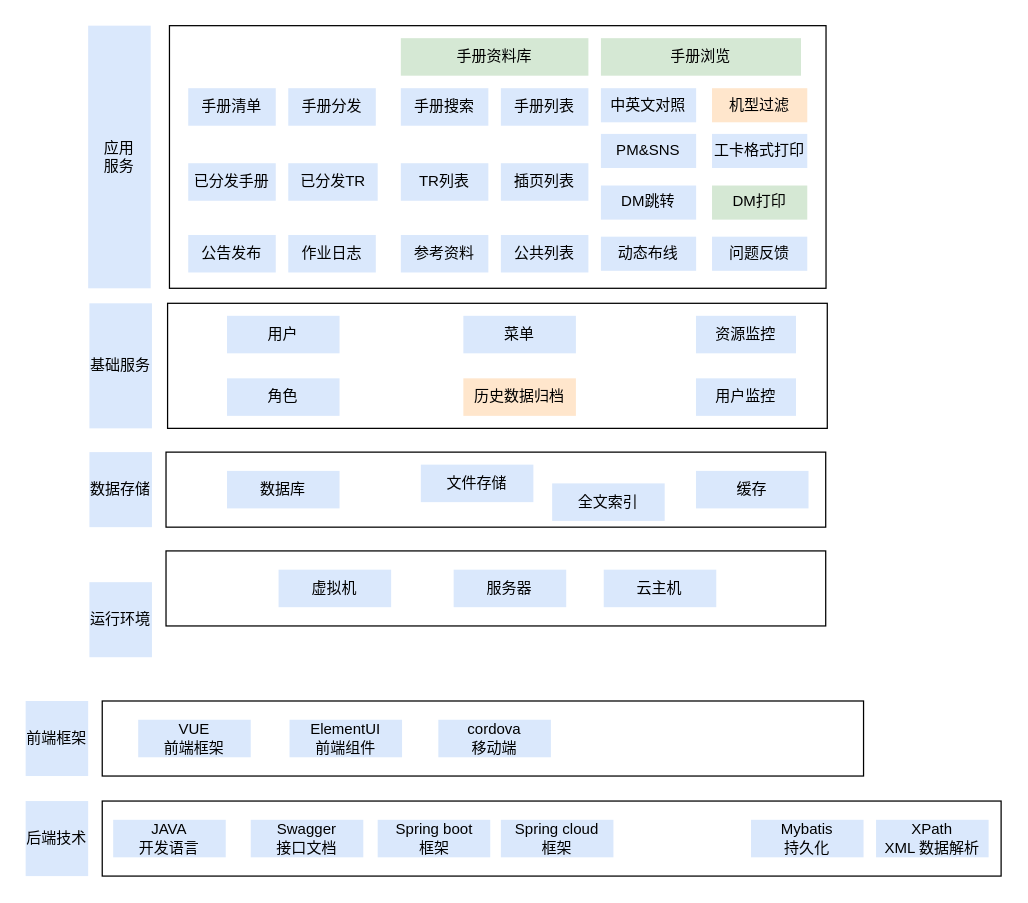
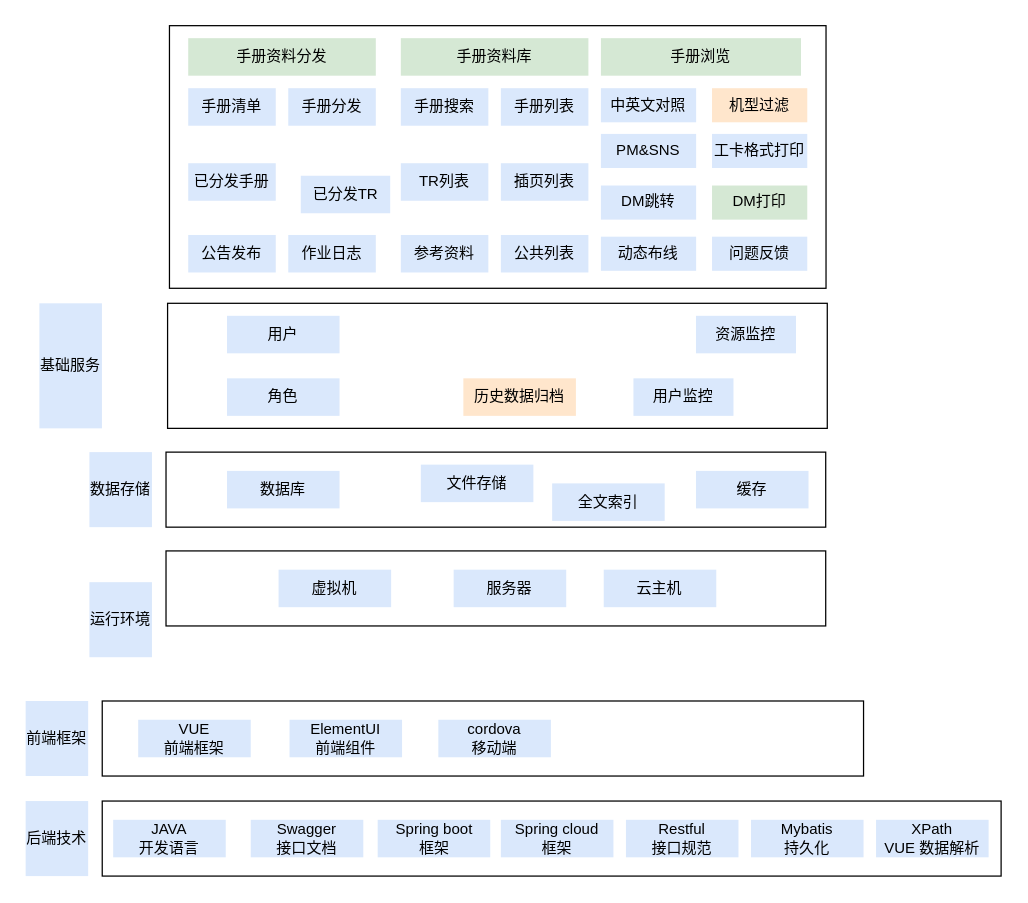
node "手册资料分发": added
node "应用 服务": removed
node "已分发TR": moved (333, 182) -> (345, 194)
node "菜单": removed
node "基础服务": moved (121, 366) -> (71, 366)
node "用户监控": moved (746, 397) -> (683, 397)
node "Restful 接口规范": added
node "XPath XML 数据解析": label "XPath XML 数据解析" -> "XPath VUE 数据解析"
